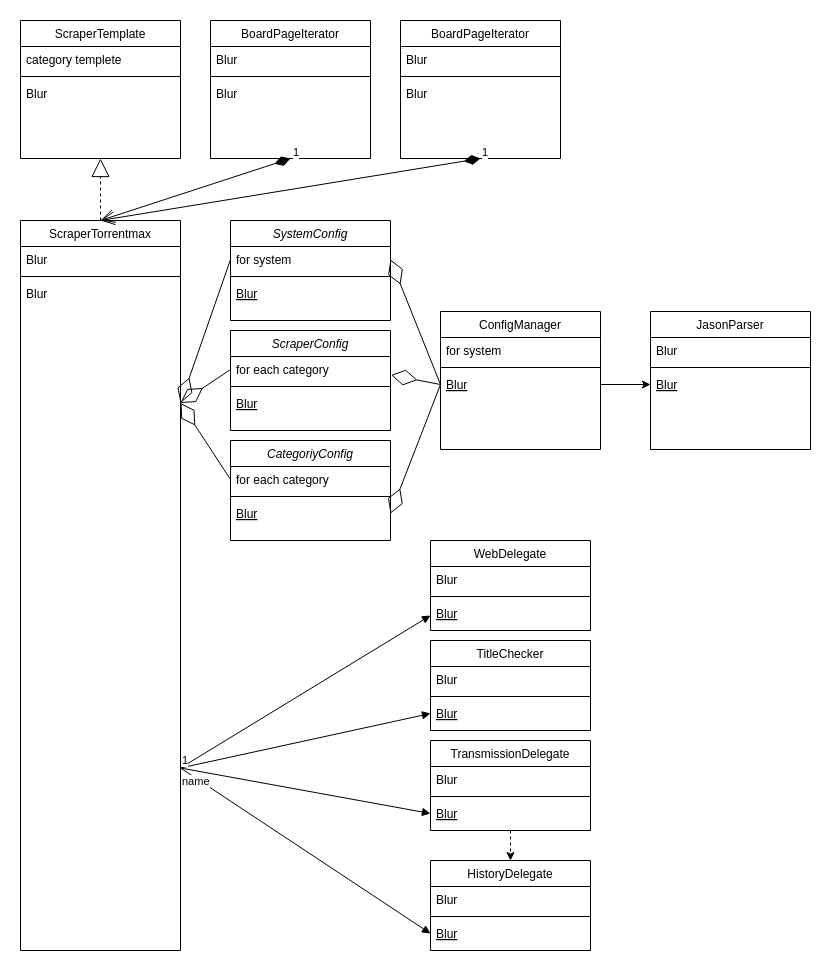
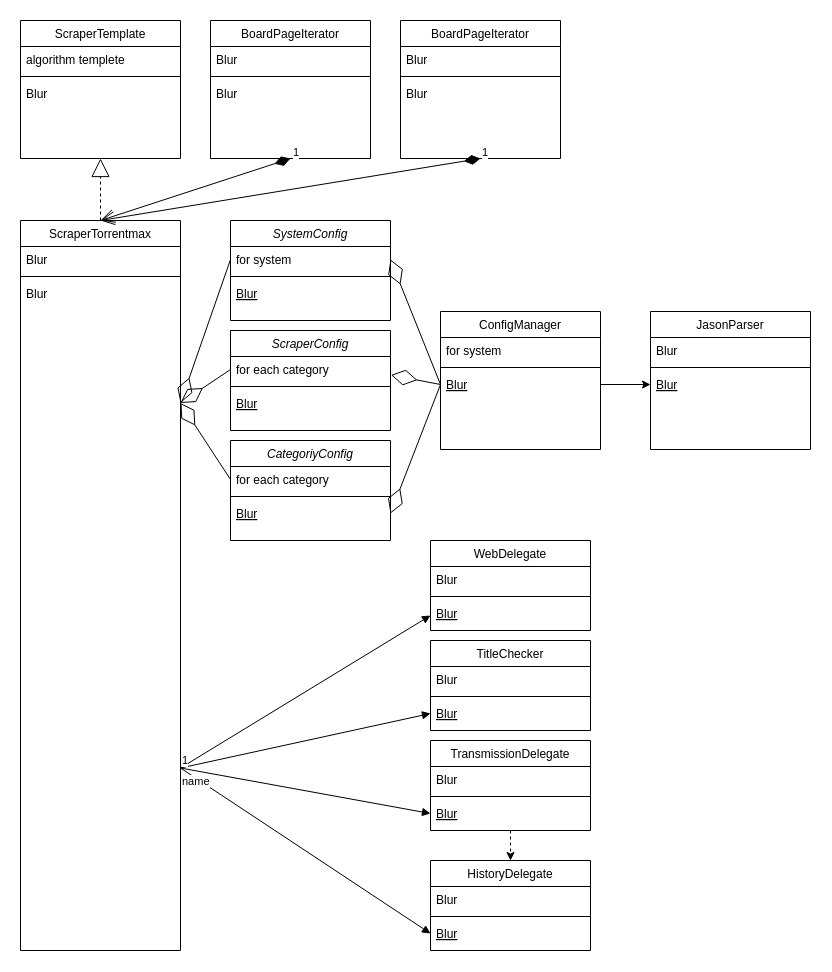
node "category templete": label "category templete" -> "algorithm templete"
